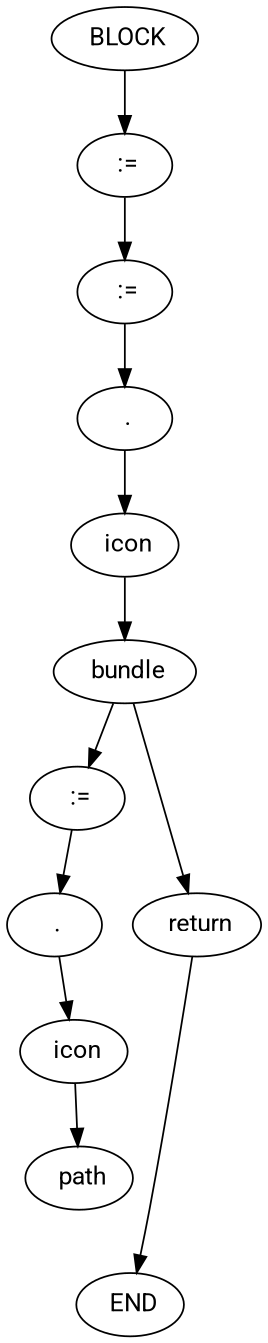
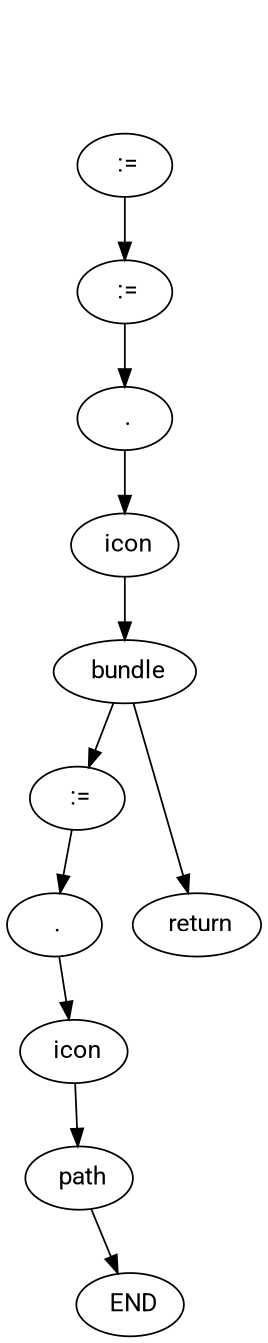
node "BLOCK": removed
edge "return" -> "END": now "path" -> "END"
